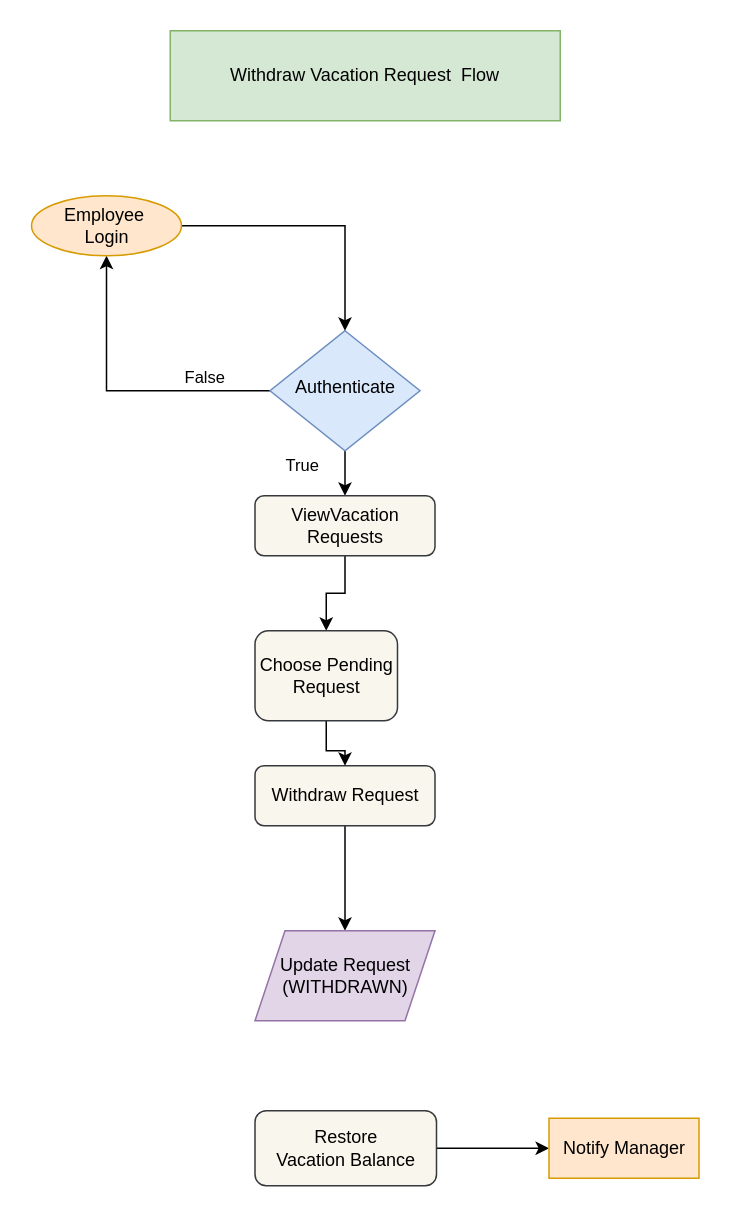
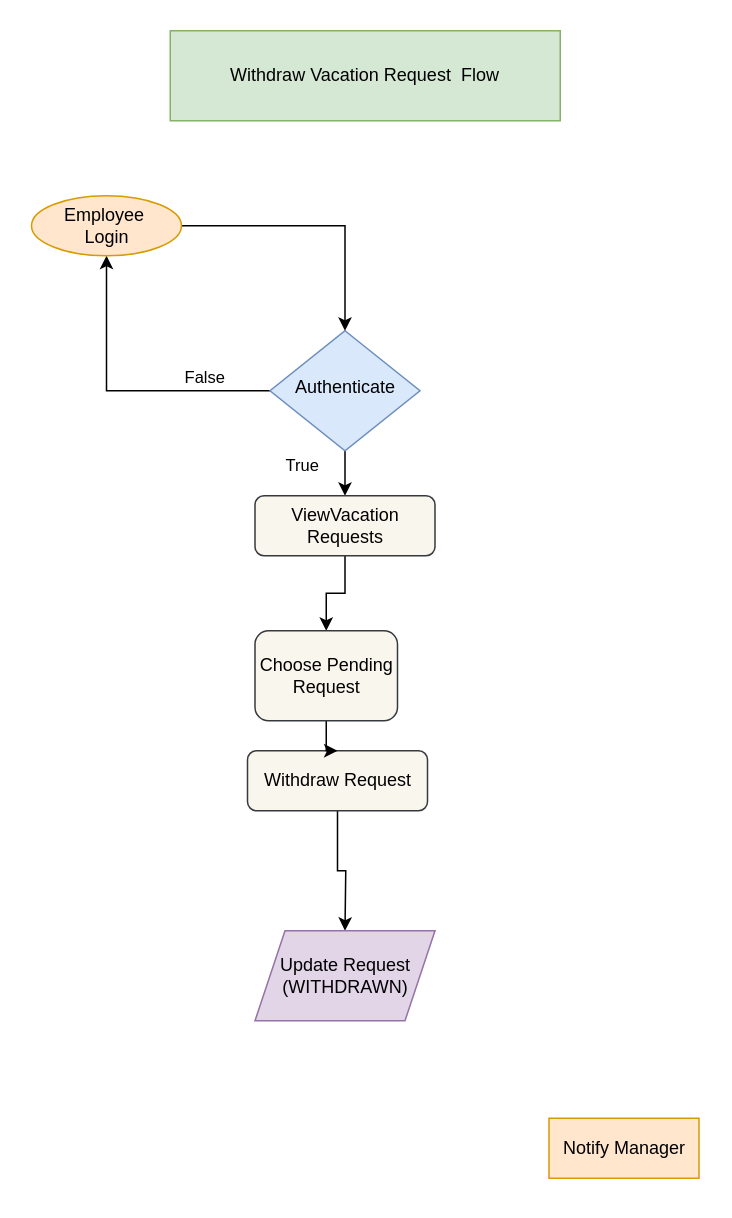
node "Withdraw Request": moved (345, 796) -> (338, 781)
node "Restore Vacation Balance": removed
edge "Restore Vacation Balance" -> "Notify Manager": removed
